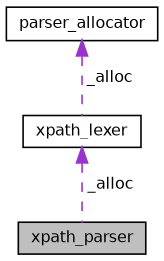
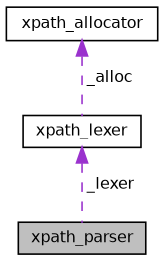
node "parser_allocator": label "parser_allocator" -> "xpath_allocator"
edge "xpath_parser" -> "xpath_lexer": label " _alloc" -> " _lexer"
